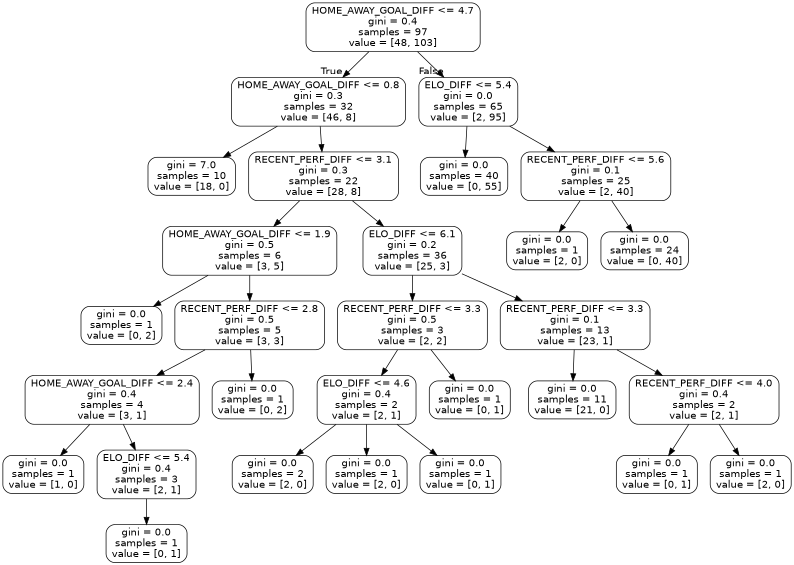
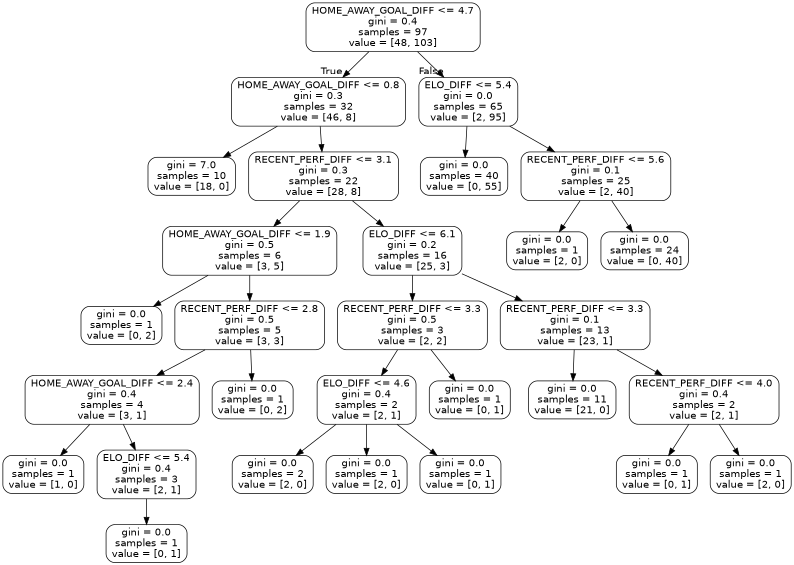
node "ELO_DIFF <= 6.1 gini = 0.2 samples = 36 value = [25, 3]": label "ELO_DIFF <= 6.1 gini = 0.2 samples = 36 value = [25, 3]" -> "ELO_DIFF <= 6.1 gini = 0.2 samples = 16 value = [25, 3]"
